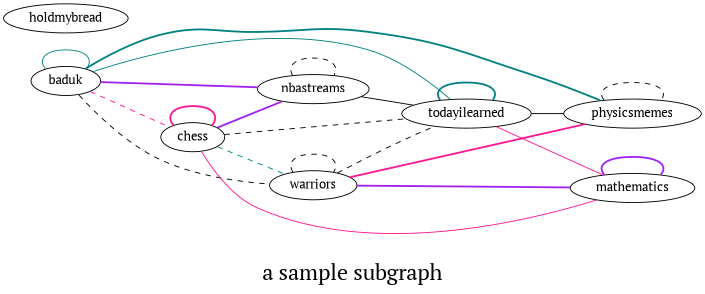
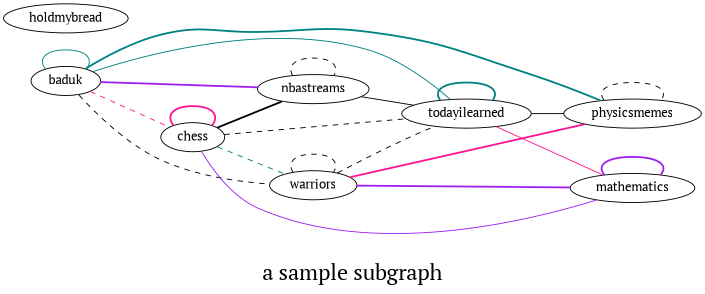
edge "nbastreams" -- "chess": color purple -> black
edge "chess" -- "mathematics": color deeppink -> purple
